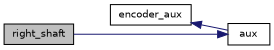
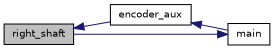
edge "encoder_aux" -> "right_shaft": added
node "aux": label "aux" -> "main"
